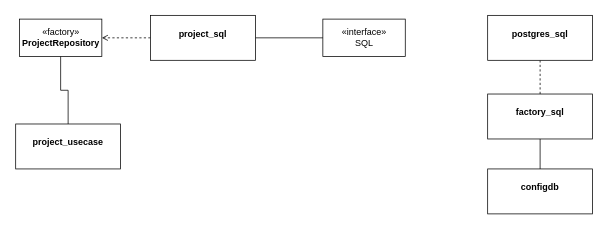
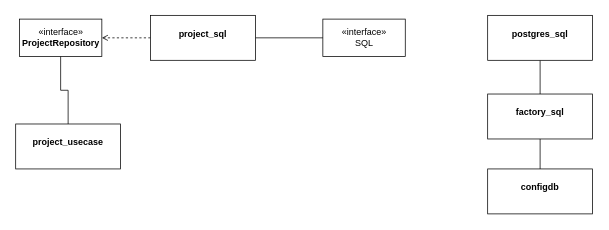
node "«factory» ProjectRepository": label "«factory» ProjectRepository" -> "«interface» ProjectRepository"
edge "postgres_sql" -- "factory_sql": style dashed -> solid
